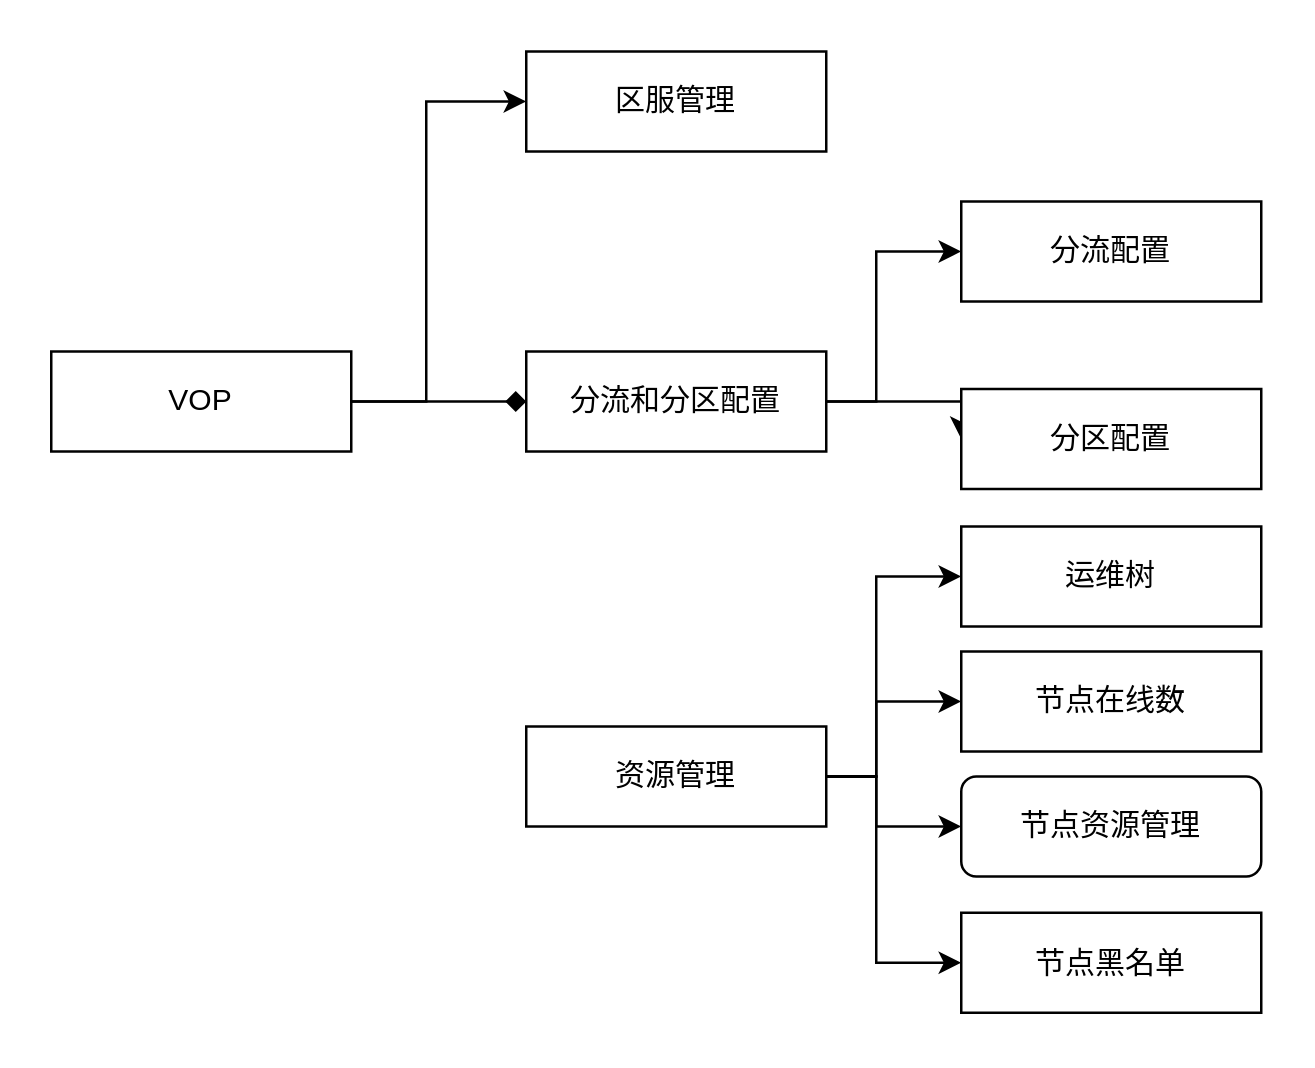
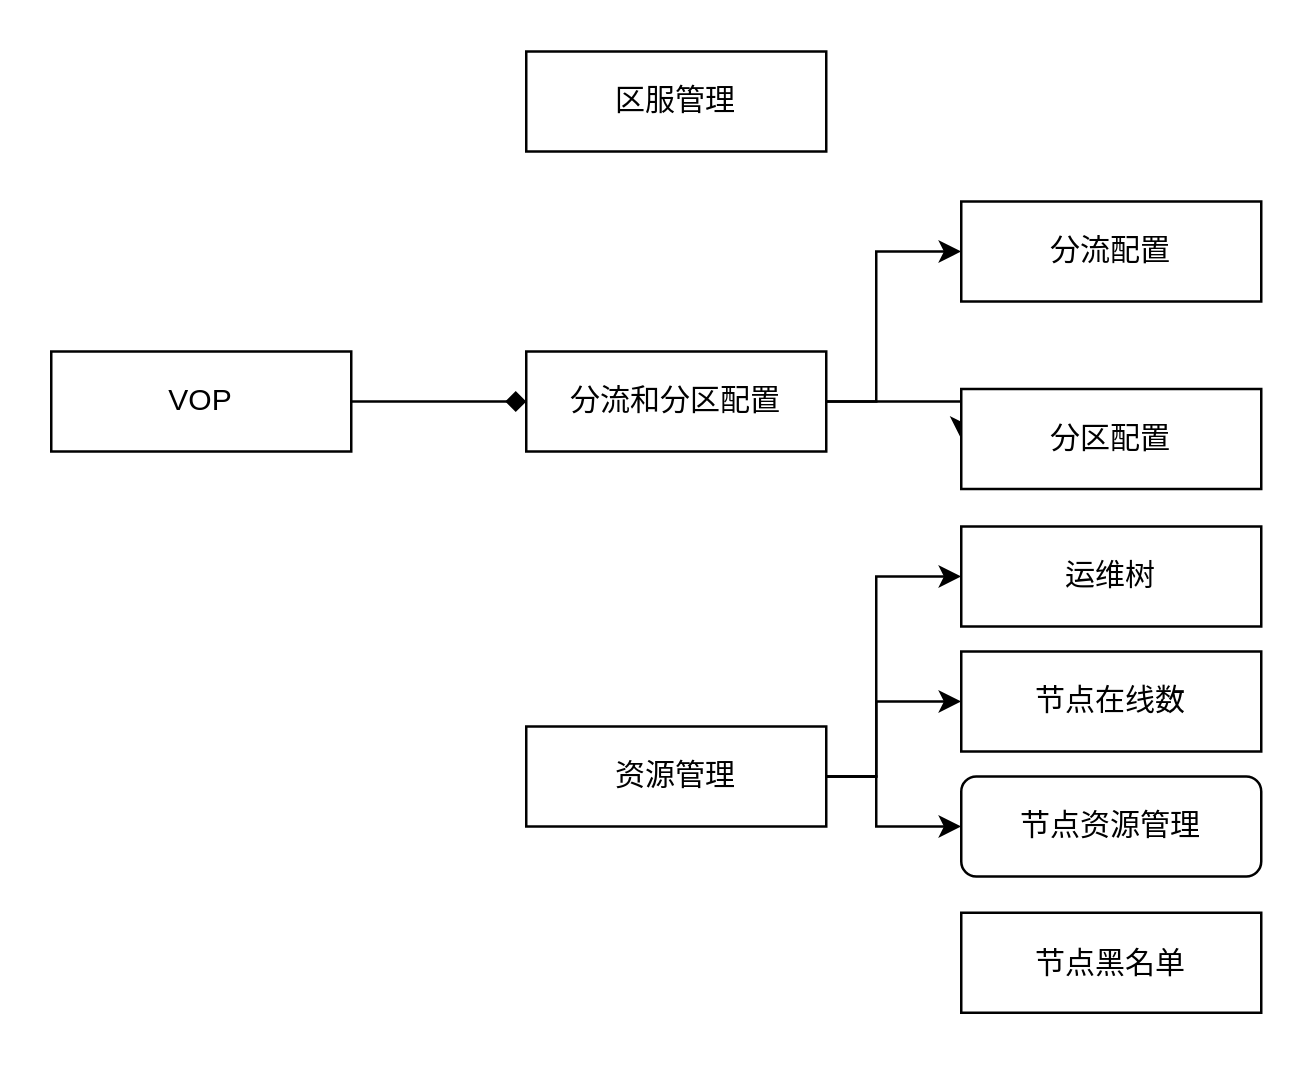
edge "VOP" -> "区服管理": removed
edge "资源管理" -> "节点黑名单": removed
